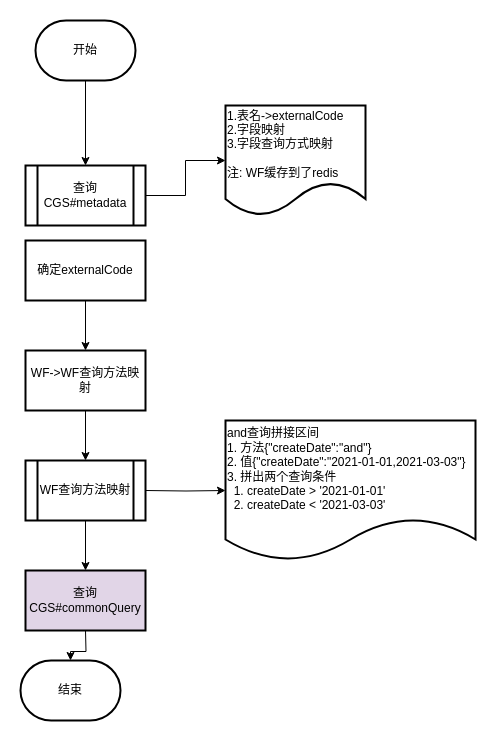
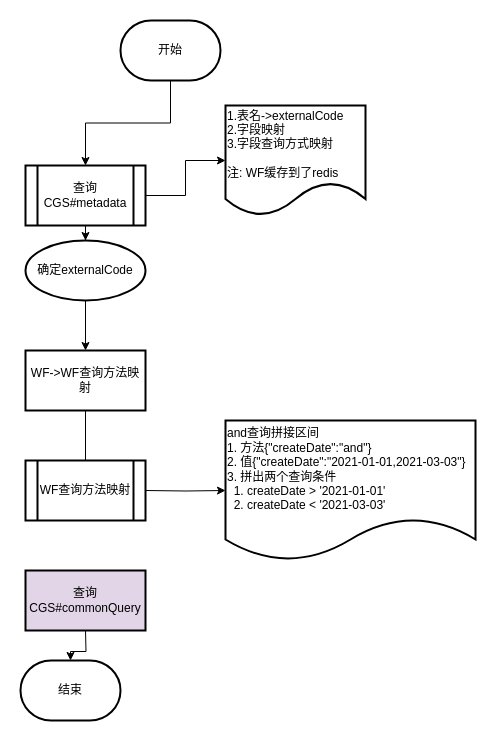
node "开始": moved (86, 51) -> (171, 51)
edge "查询 CGS#metadata" -> "确定externalCode": added
node "确定externalCode": shape rectangle -> ellipse
edge "WF->WF查询方法映射" -> "WF查询方法映射": arrowhead classic -> none
edge "WF查询方法映射" -> "查询CGS#commonQuery": removed
